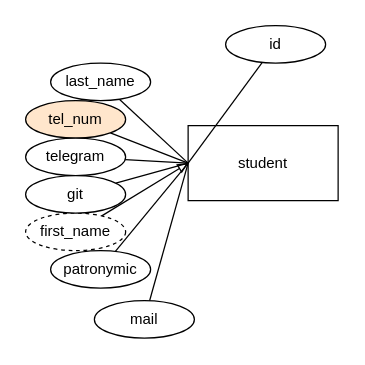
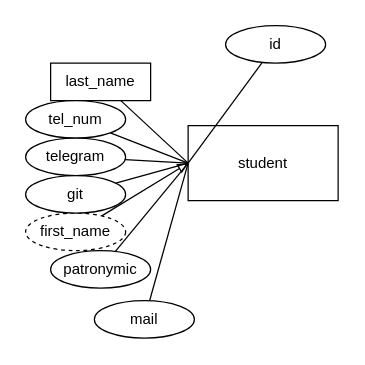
node "last_name": shape ellipse -> rectangle
node "tel_num": fillcolor #ffe6cc -> #ffffff
